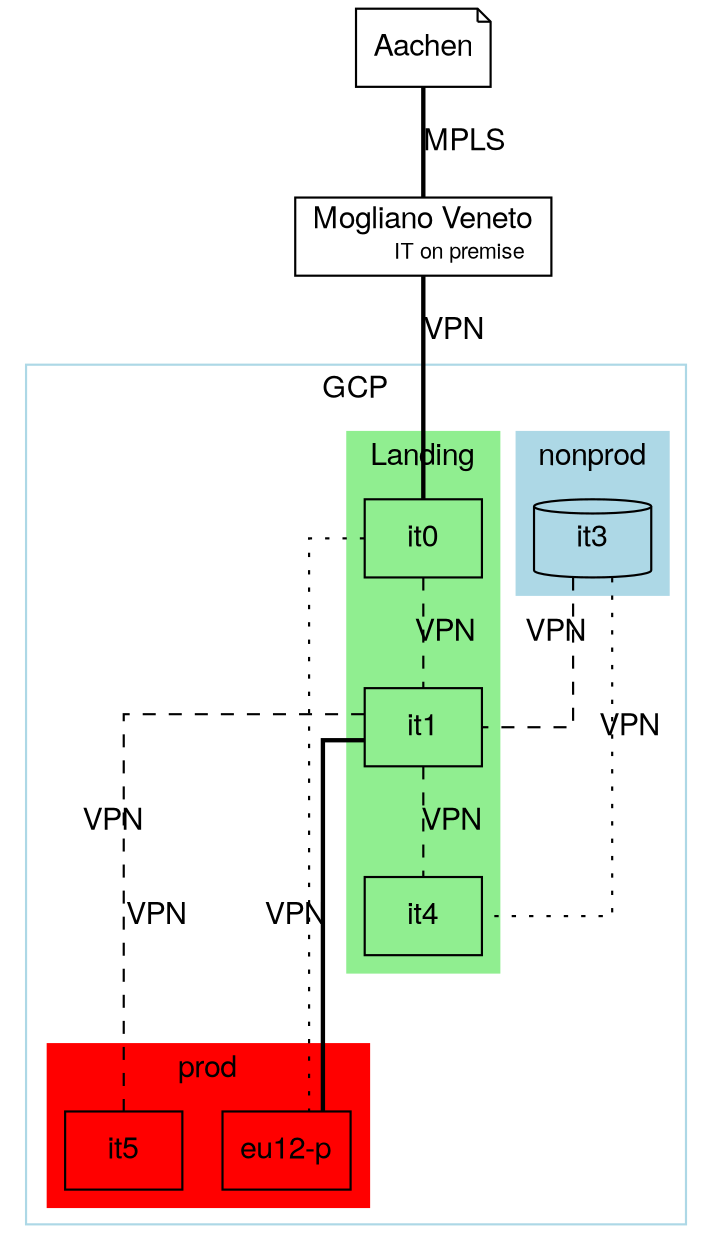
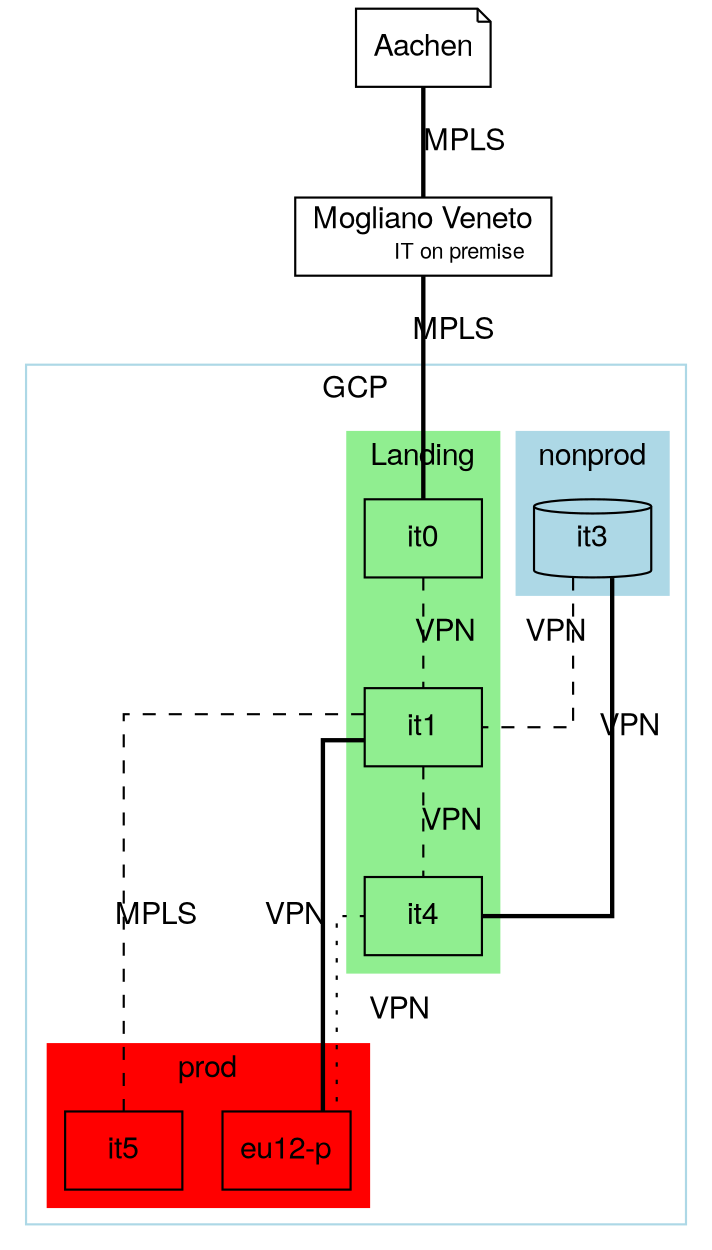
edge "Mogliano Veneto" -- "it0": label "VPN" -> "MPLS"
edge "it0" -- "eu12-p": now "it4" -- "eu12-p"
edge "it3" -- "it4": style dotted -> bold
edge "it1" -- "it5": label "VPN" -> "MPLS"
